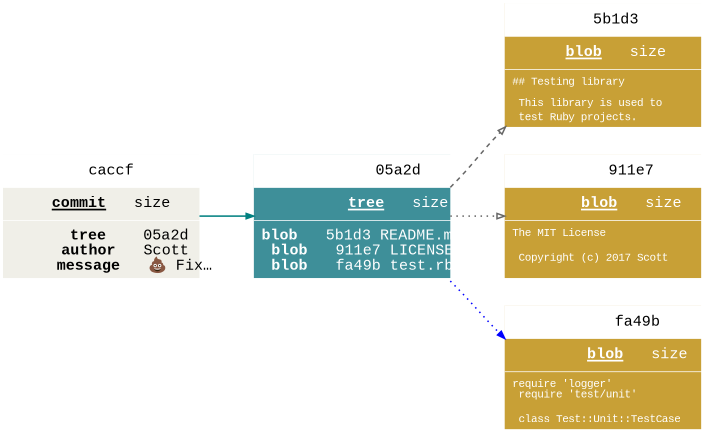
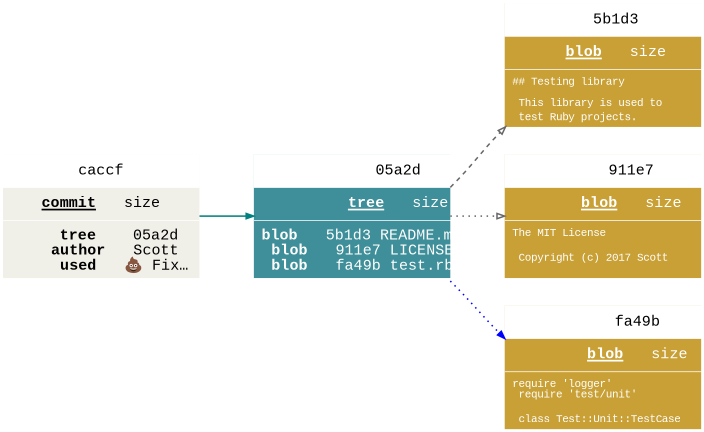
node "caccf": text "message" -> "used"
